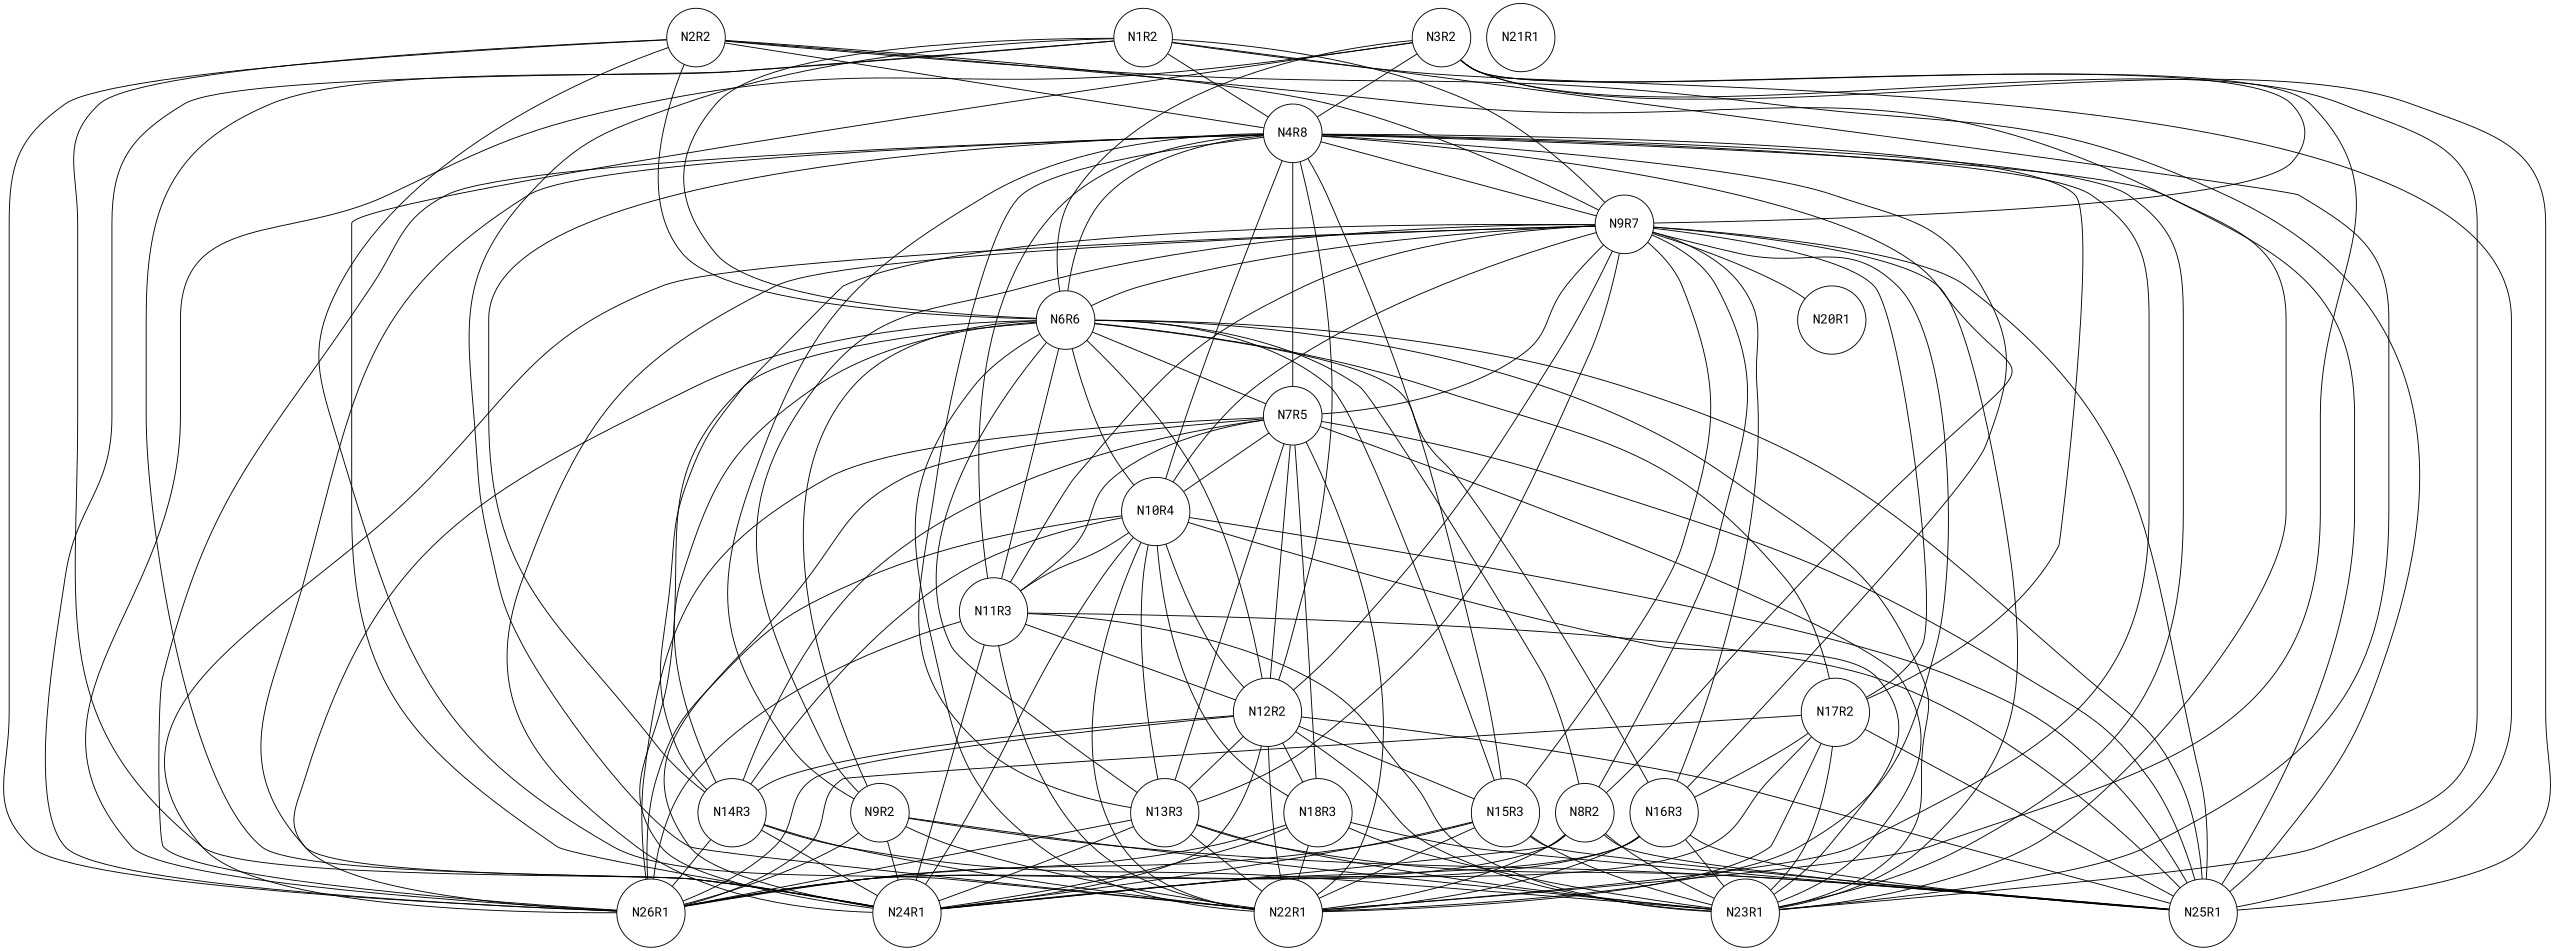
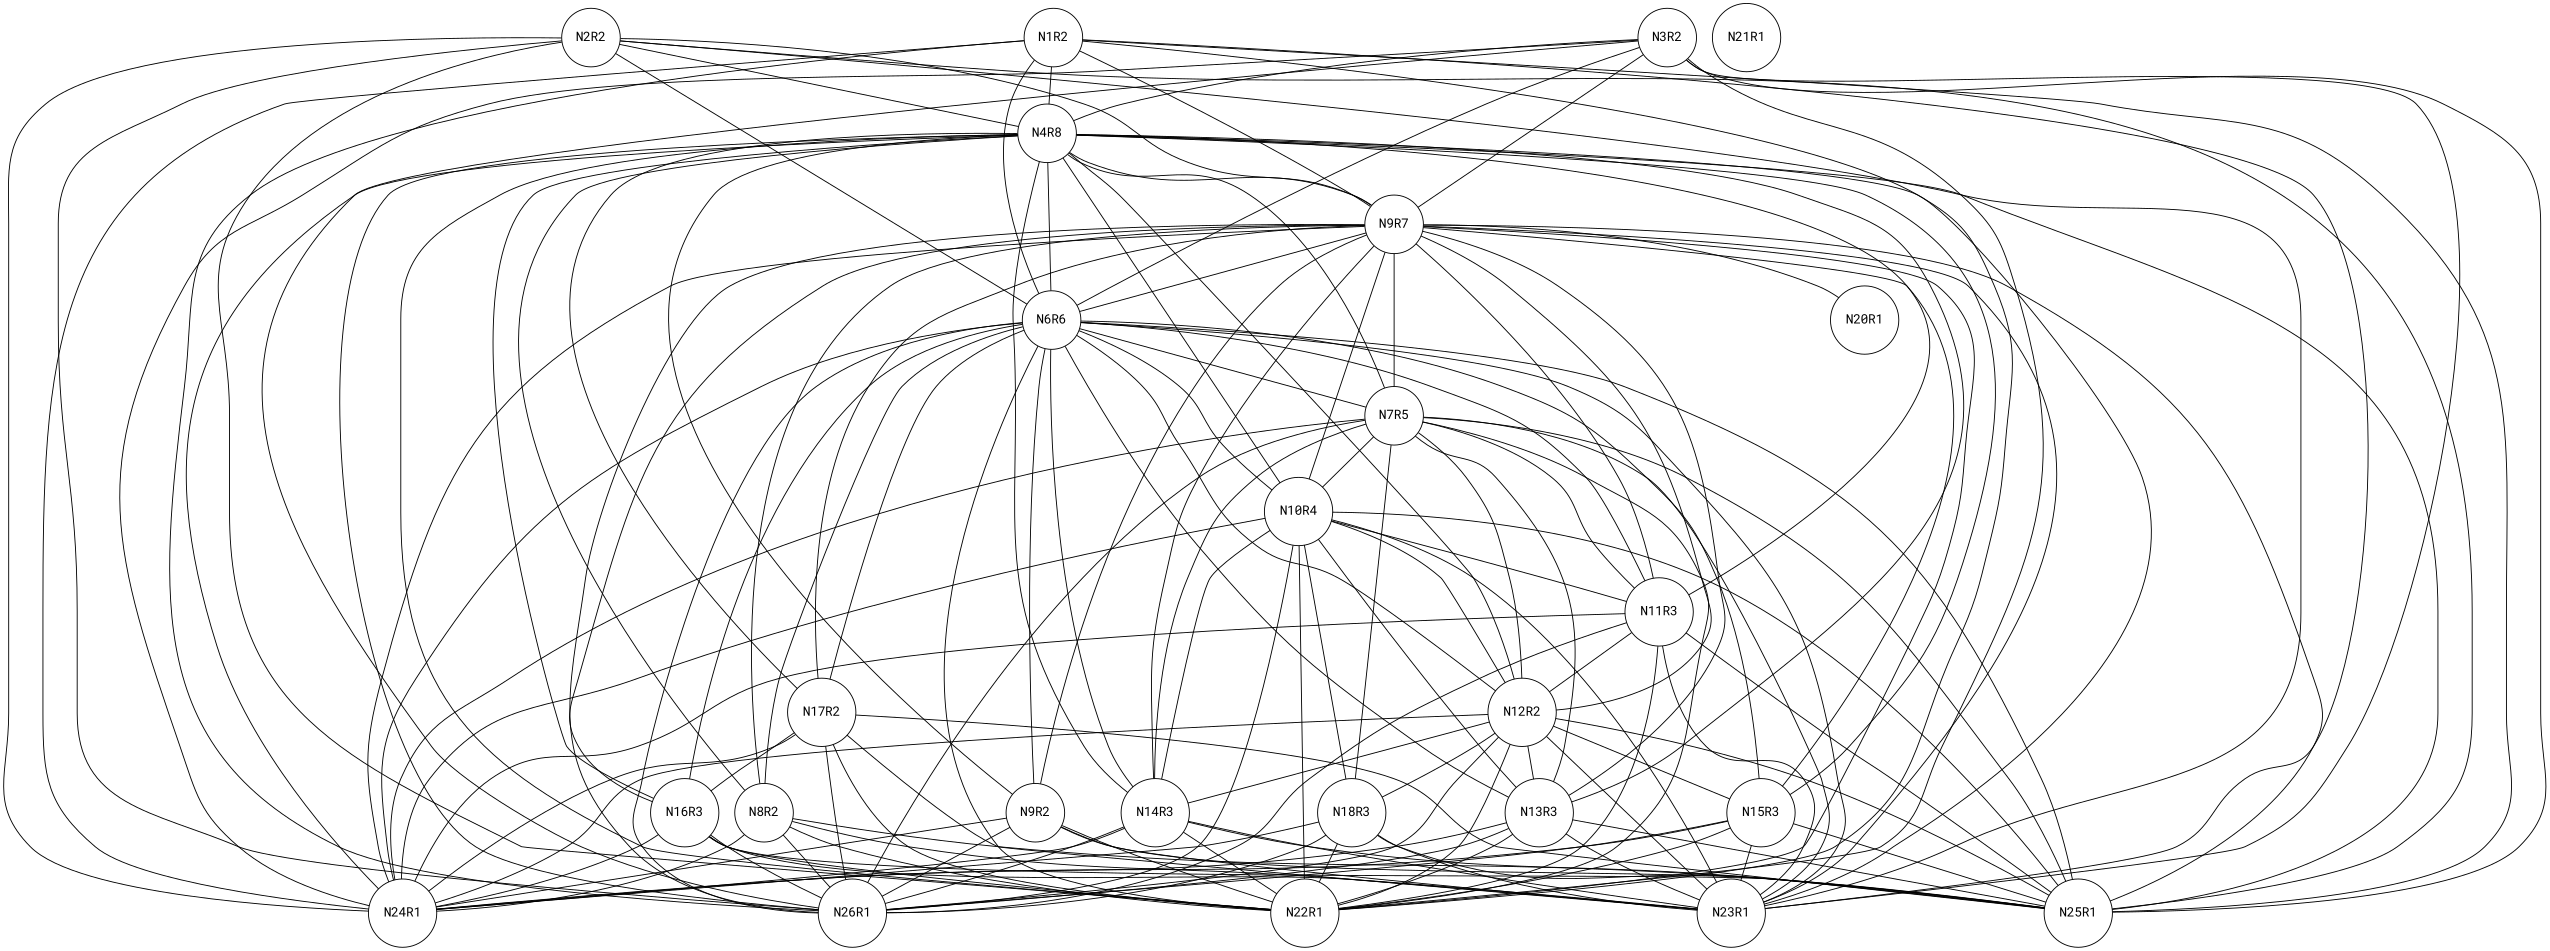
edge "N14R3" -- "N25R1": added
